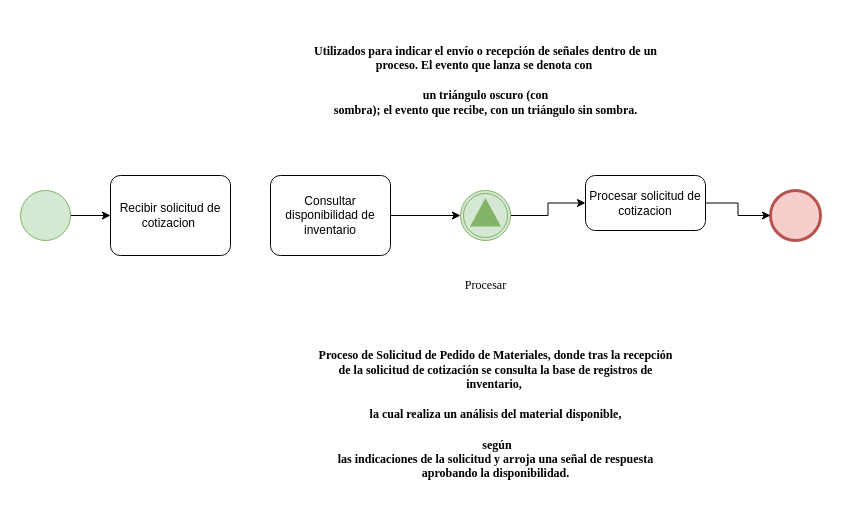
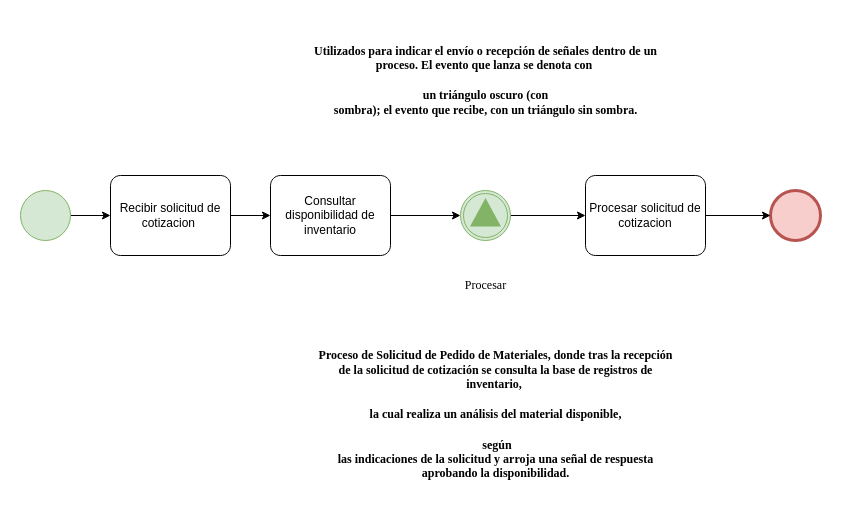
node "Procesar solicitud de cotizacion": size 120x55 -> 120x80
edge "Recibir solicitud de cotizacion" -> "Consultar disponibilidad de inventario": added
